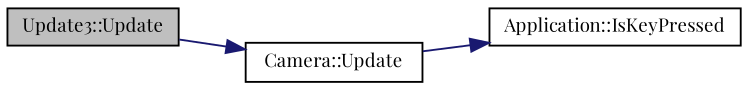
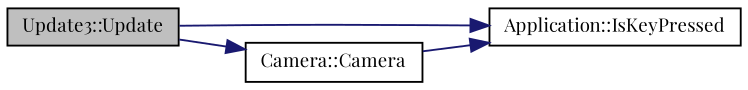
edge "Update3::Update" -> "Application::IsKeyPressed": added
node "Camera::Update": label "Camera::Update" -> "Camera::Camera"
